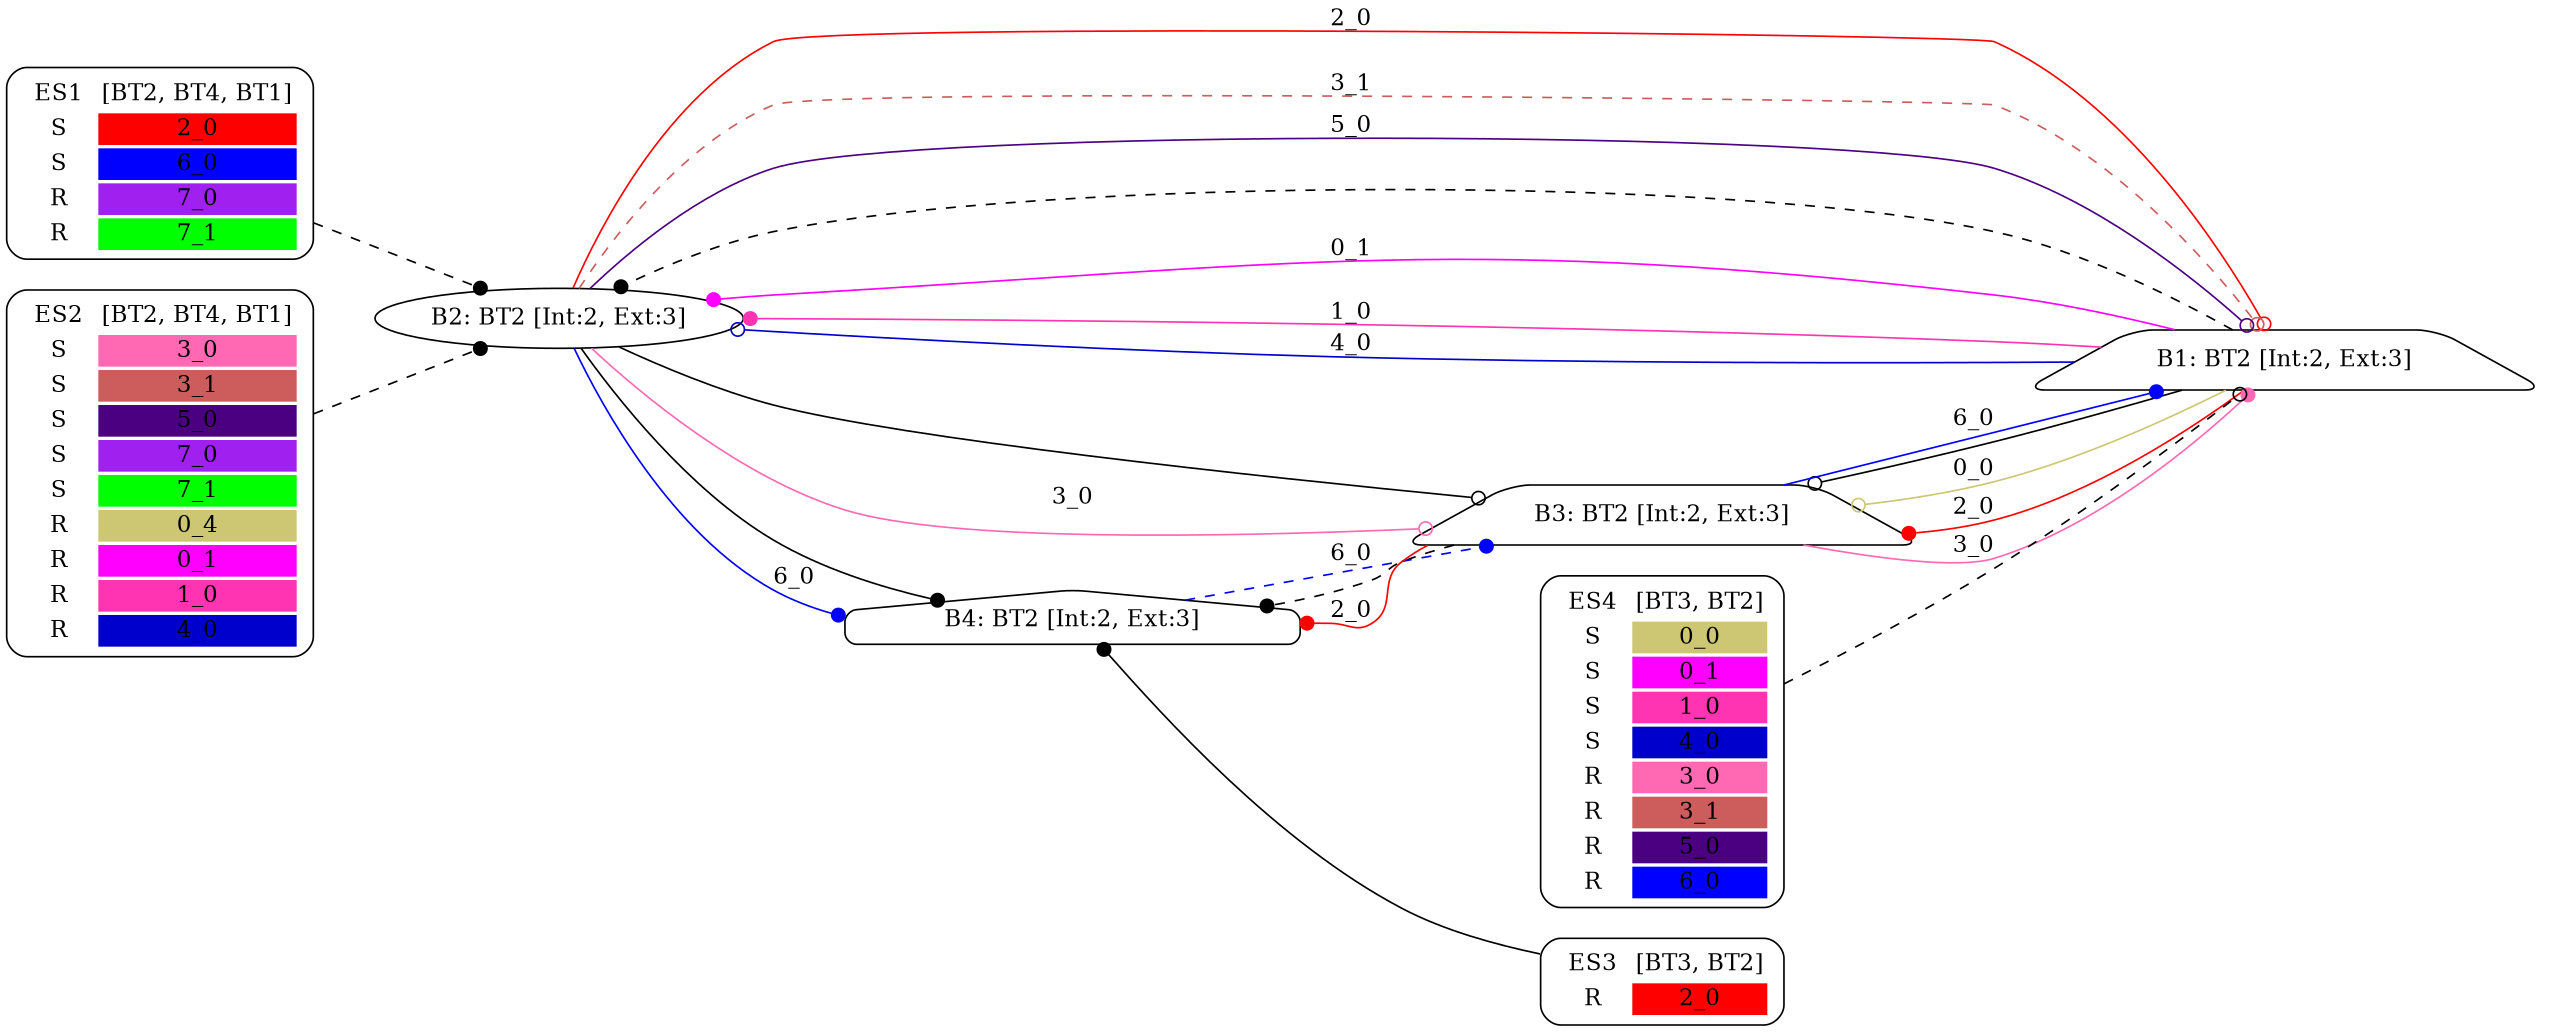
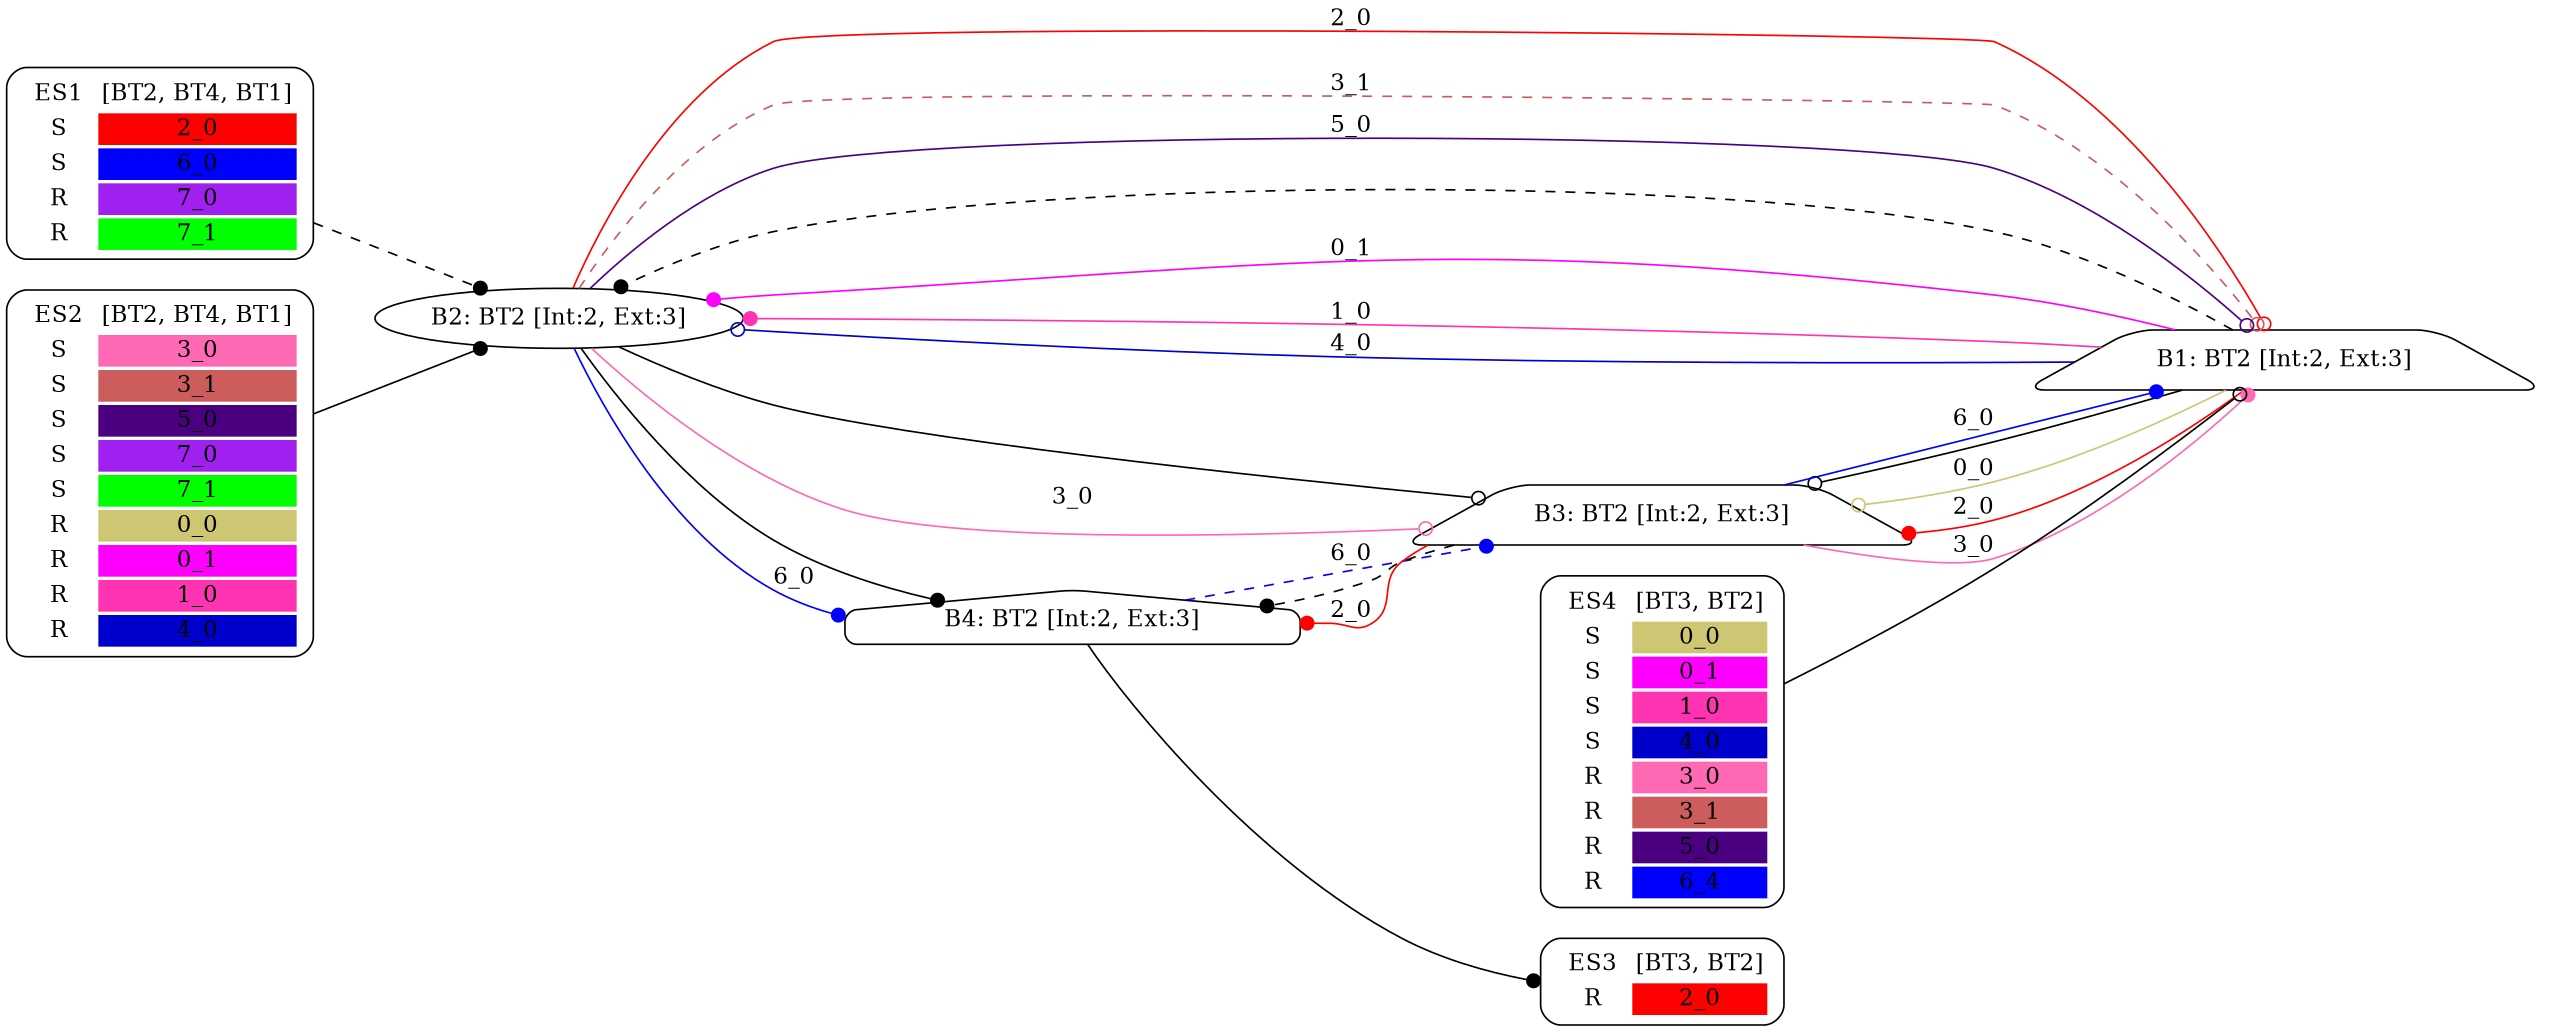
edge "ES2" -> "B2: BT2 [Int:2, Ext:3]": style dashed -> solid
node "ES2": text "0_4" -> "0_0"
edge "ES4" -> "B1: BT2 [Int:2, Ext:3]": style dashed -> solid
edge "ES3" -> "B4: BT2 [Int:2, Ext:3]": reversed
node "ES4": text "6_0" -> "6_4"
